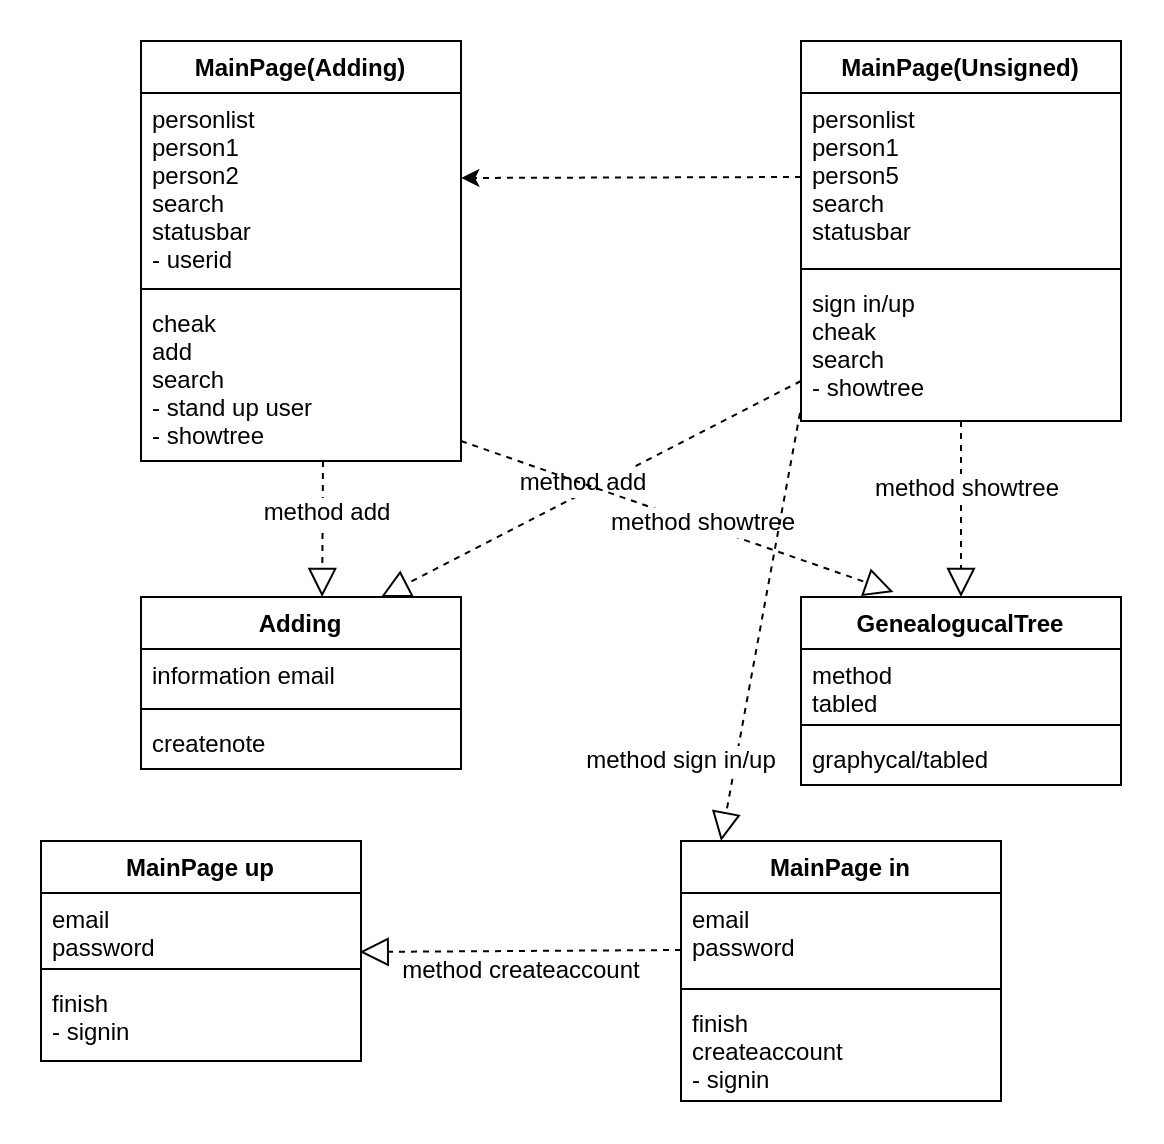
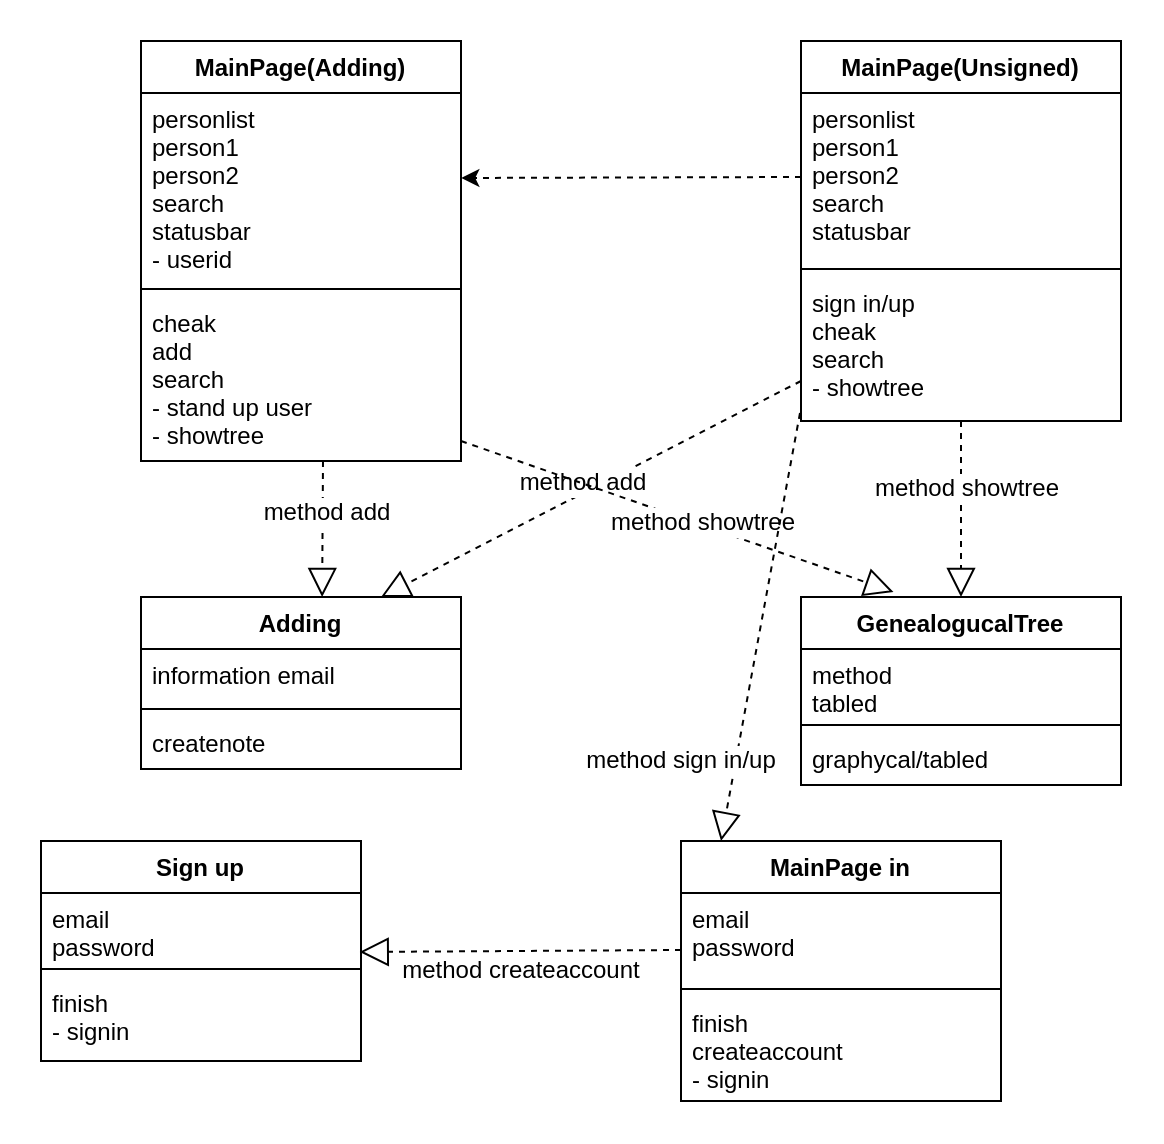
node "personlist person1 person5 search statusbar": label "personlist person1 person5 search statusbar" -> "personlist person1 person2 search statusbar"
node "MainPage up": label "MainPage up" -> "Sign up"
